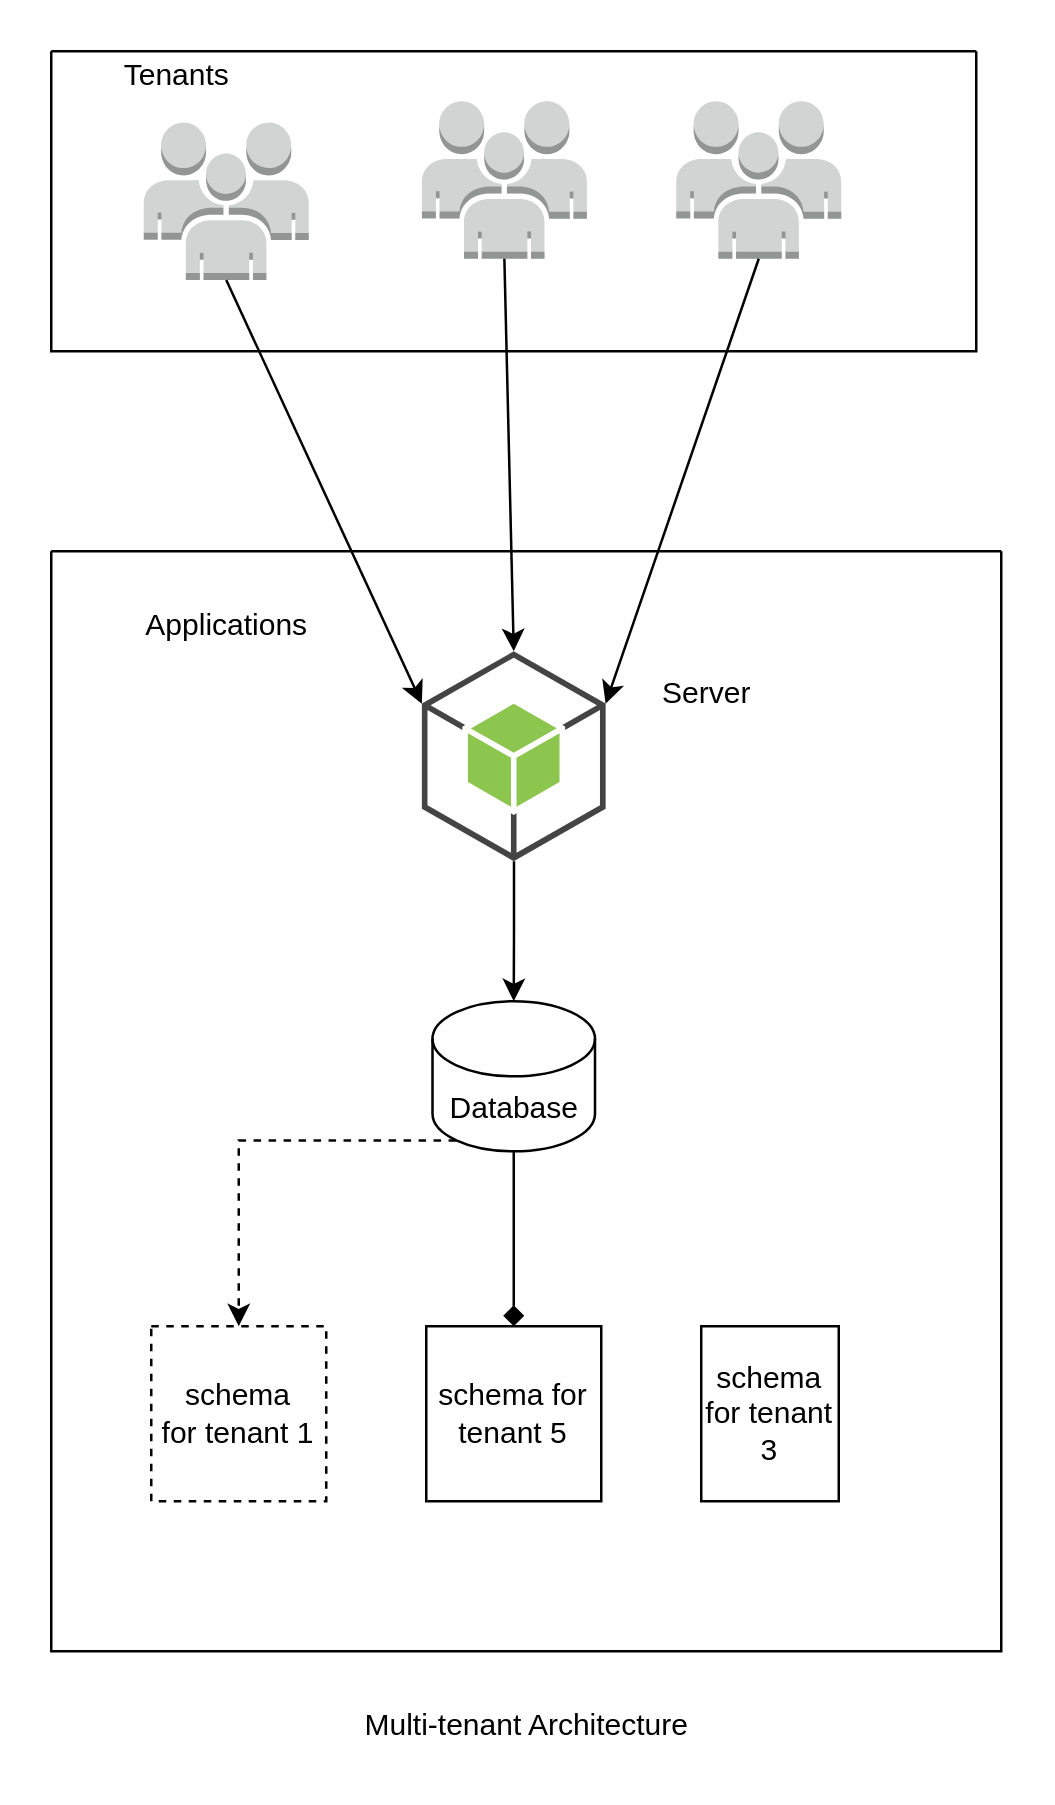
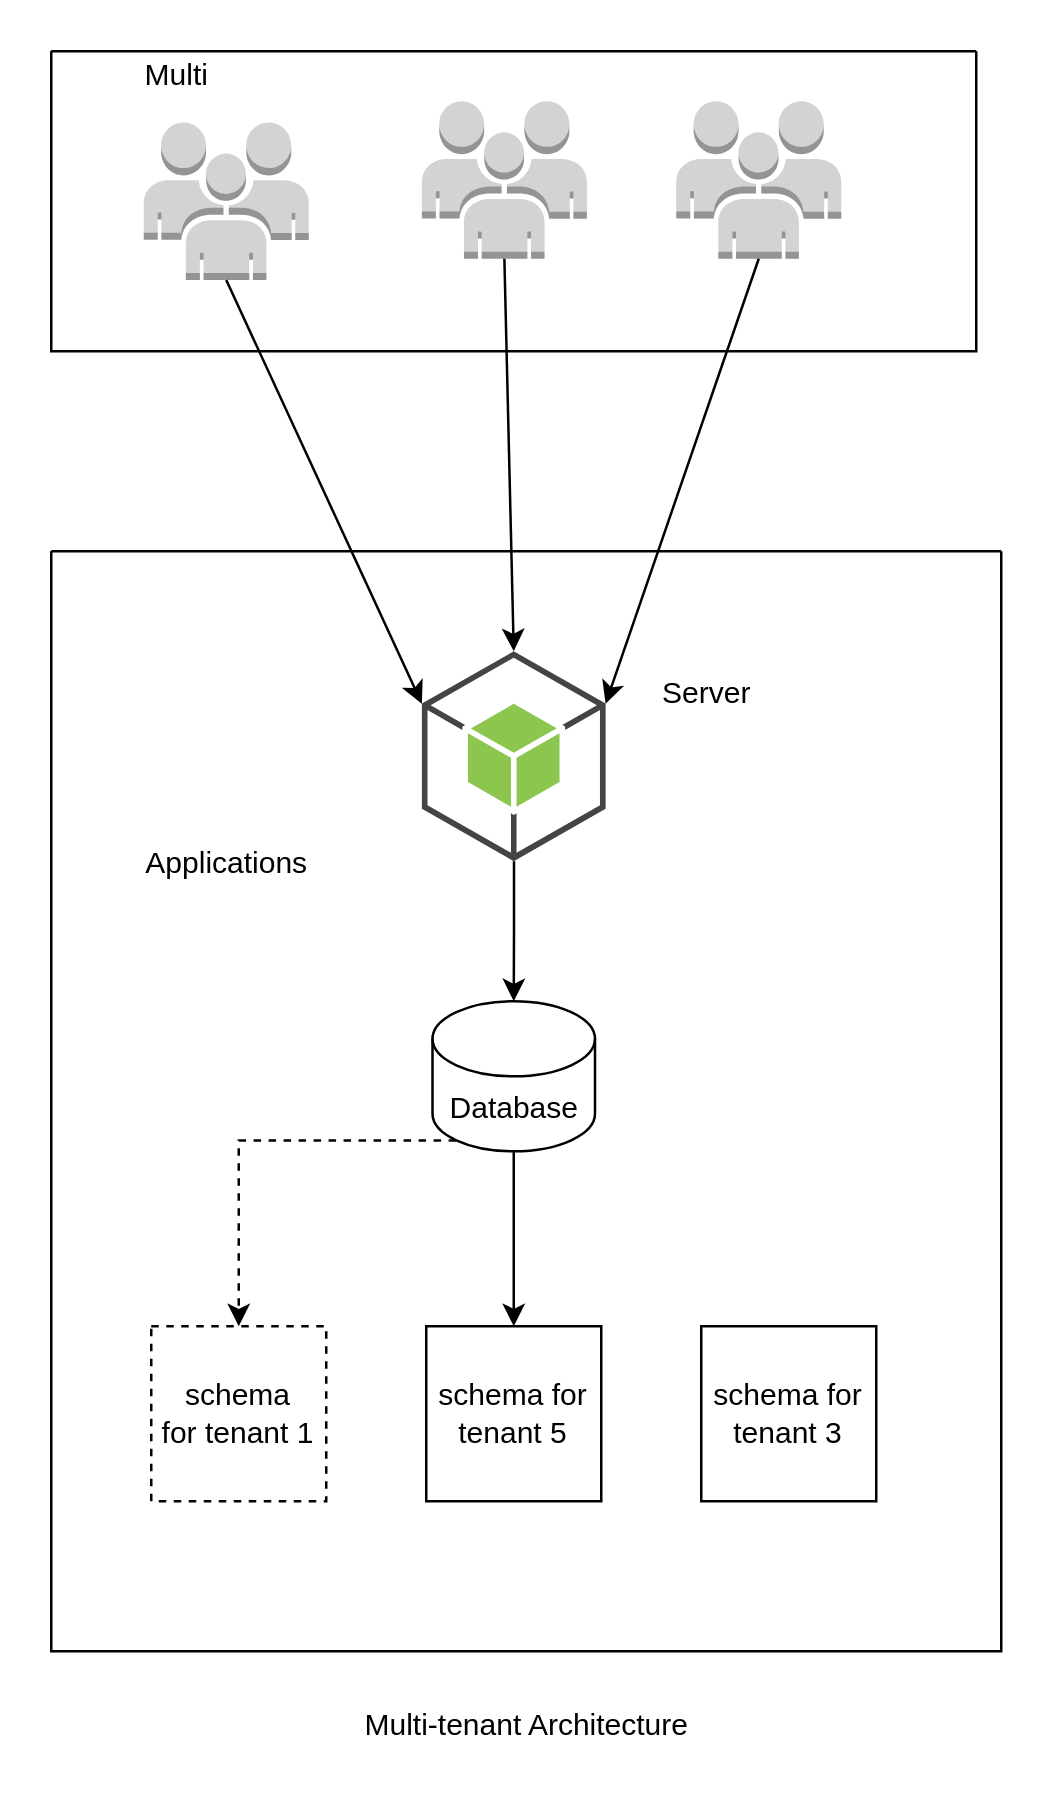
node "Tenants": label "Tenants" -> "Multi"
node "Applications": moved (226, 626) -> (226, 864)
edge "Database" -> "schema for tenant 5": arrowhead diamond -> classic
node "schema for tenant 3": size 138x175 -> 175x175
